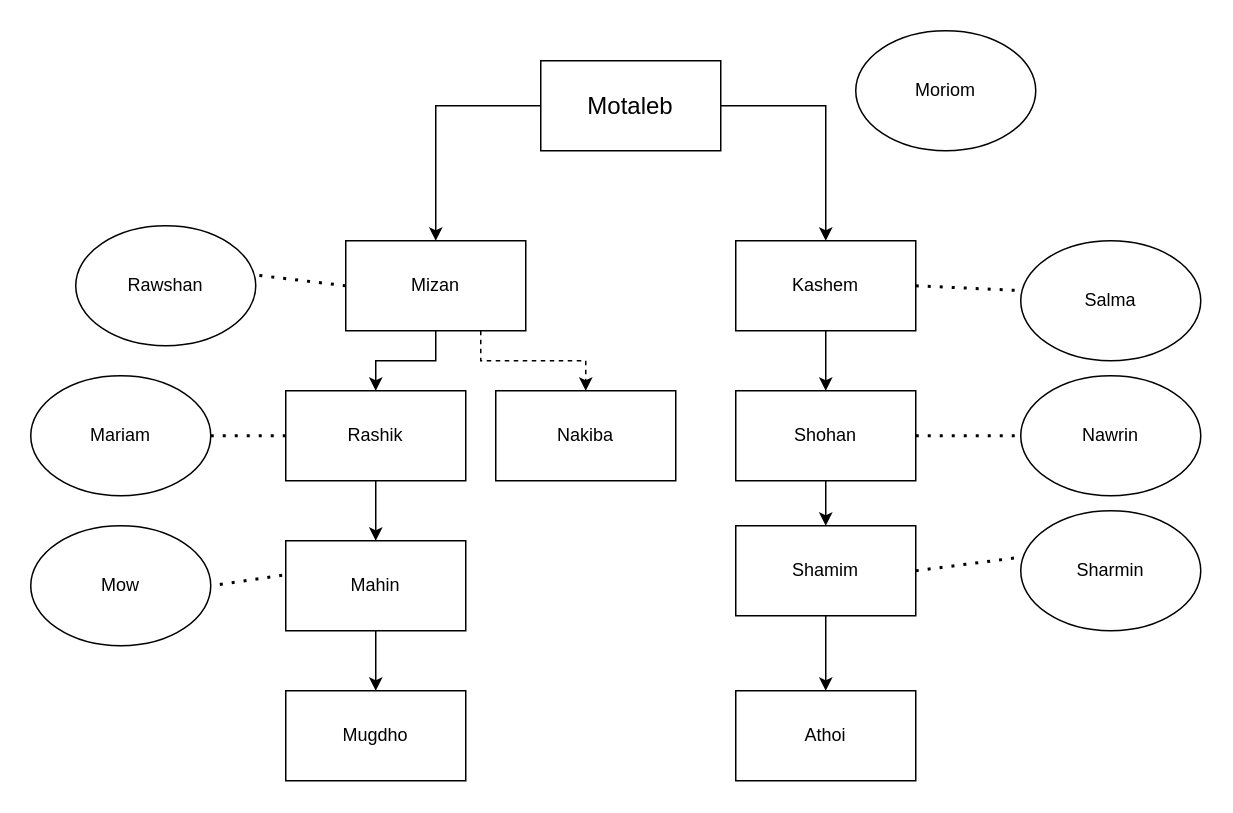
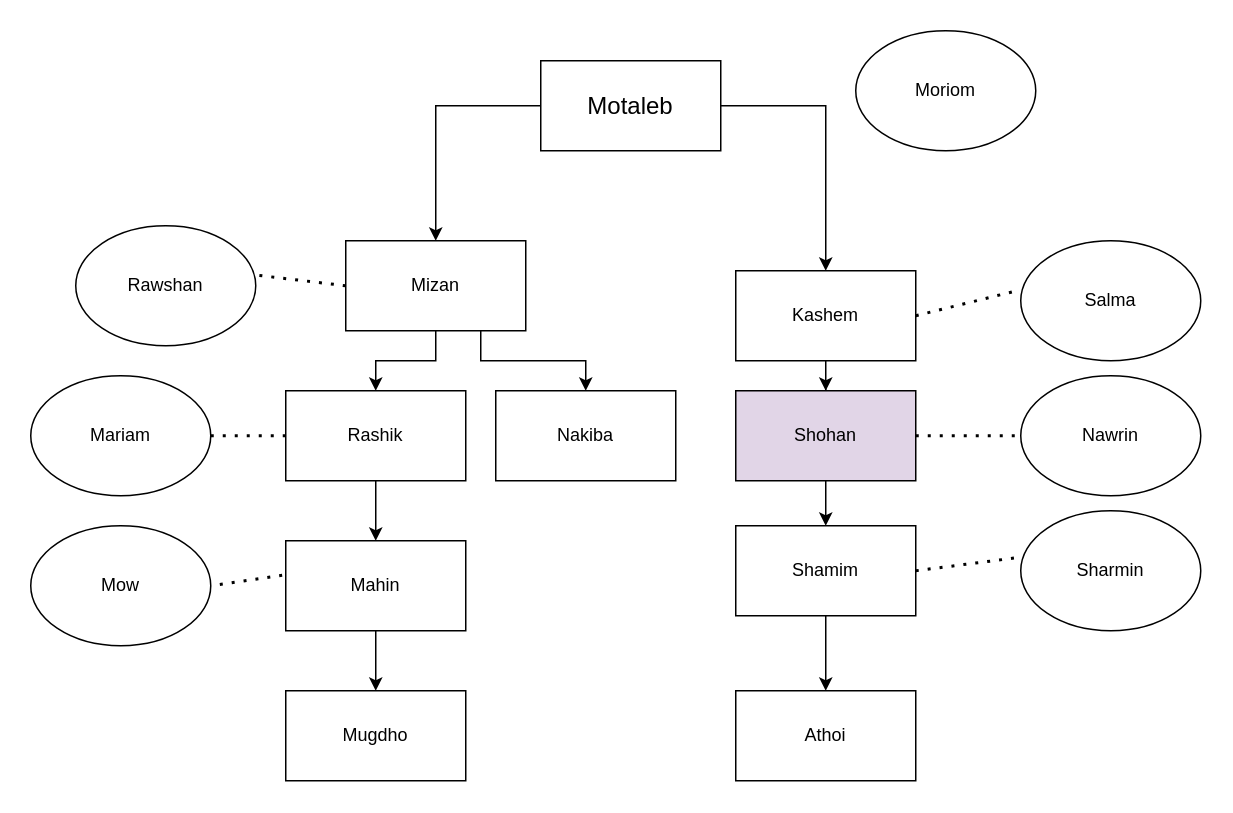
node "Kashem": moved (826, 286) -> (826, 316)
edge "Mizan" -> "Nakiba": style dashed -> solid
node "Shohan": fillcolor #ffffff -> #e1d5e7
